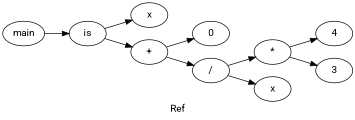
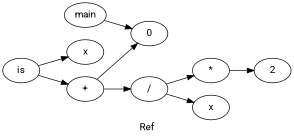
edge "main" -> "is": now "main" -> "0"
node "4": label "4" -> "2"
node "3": removed
